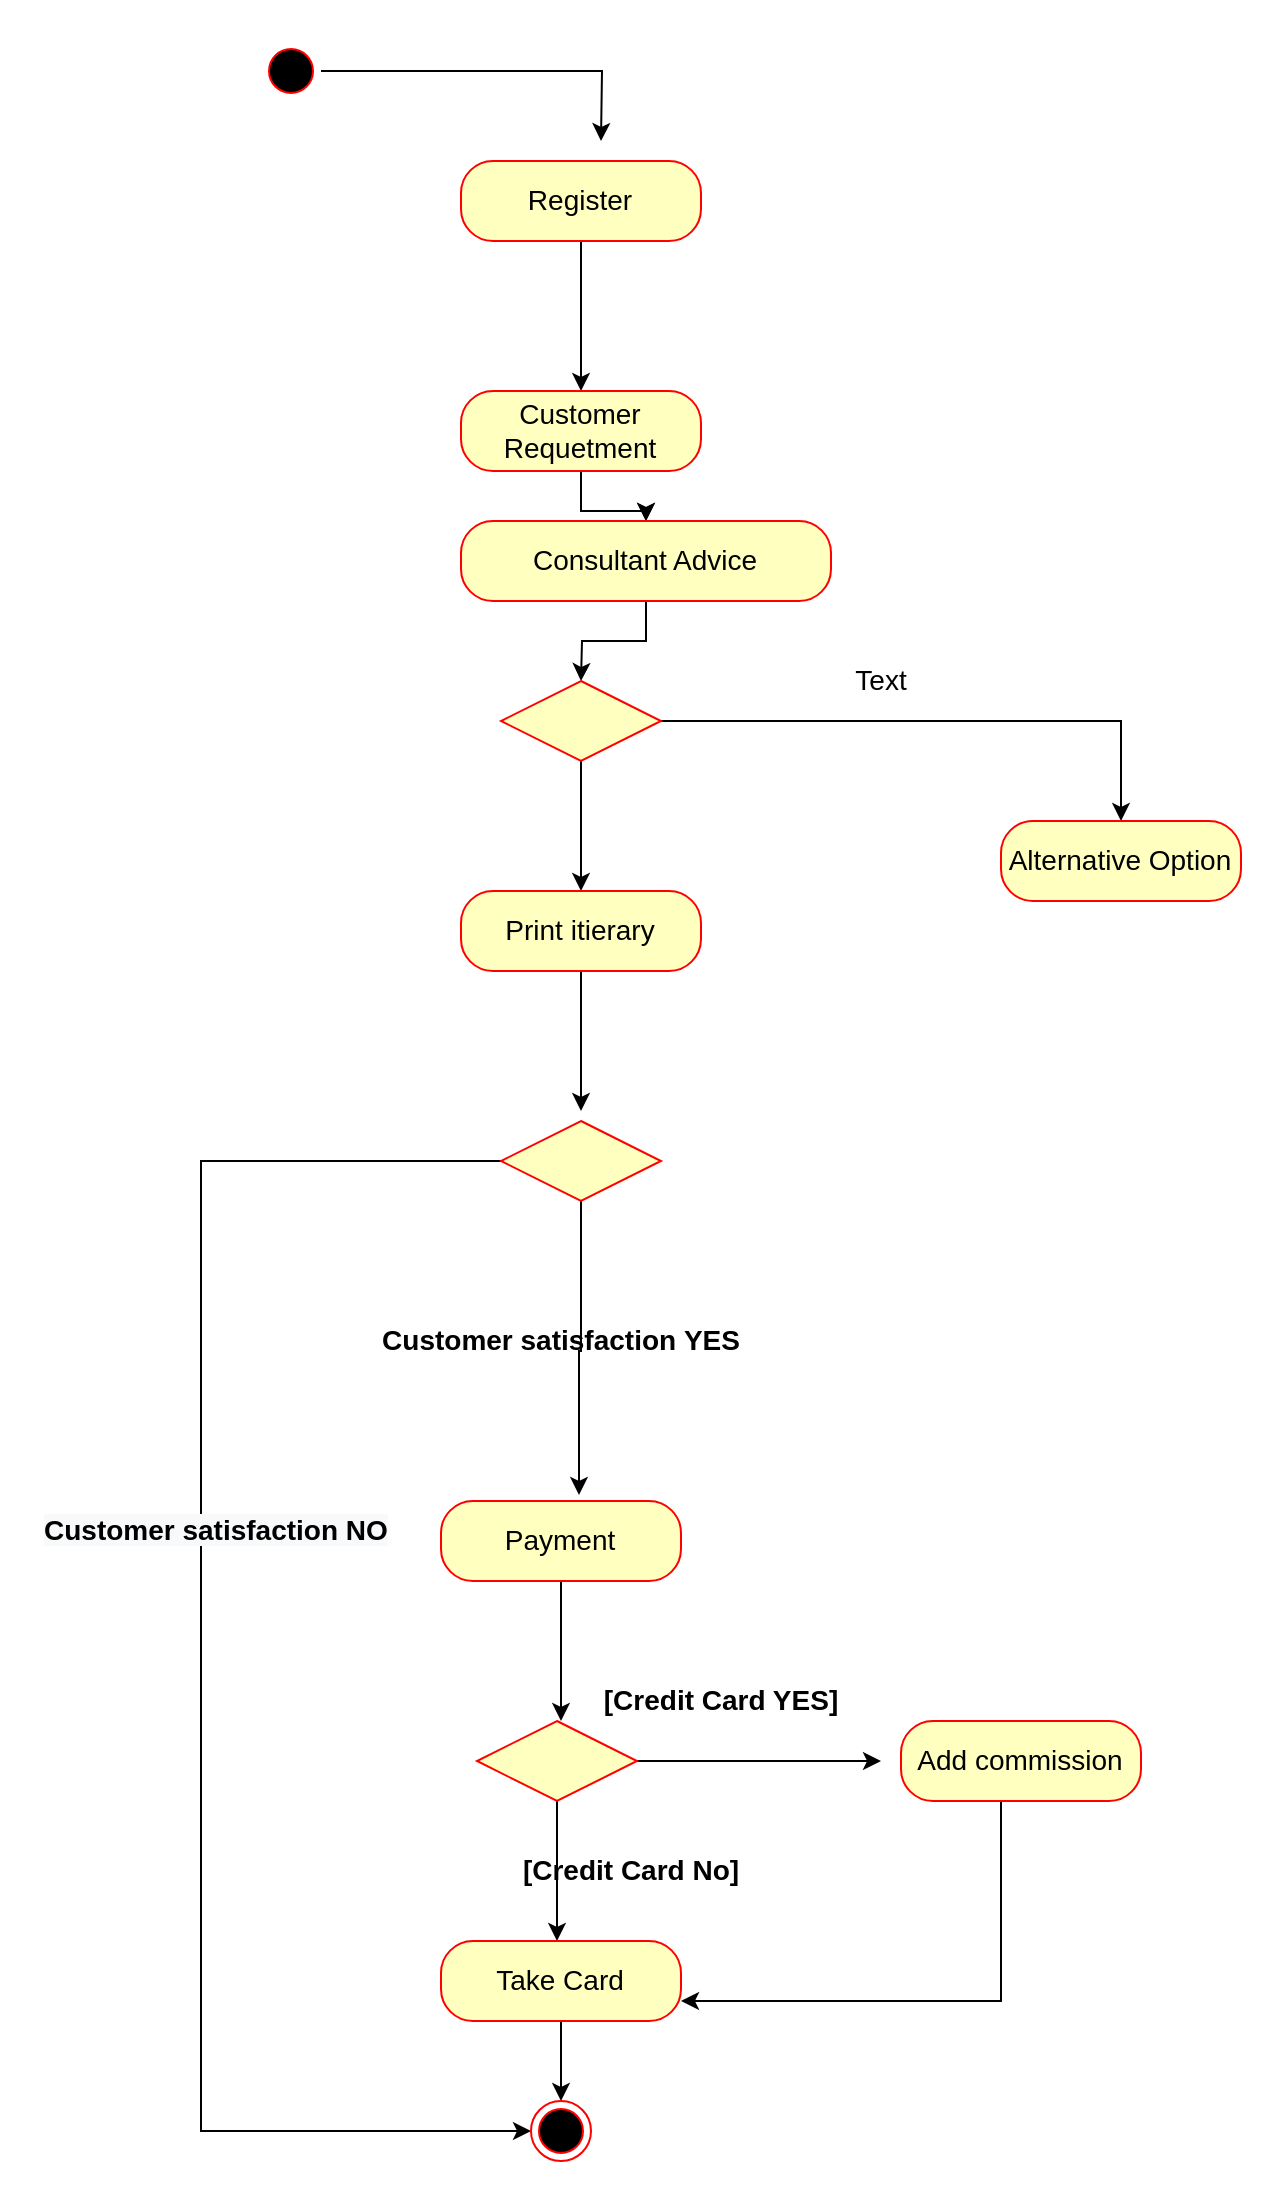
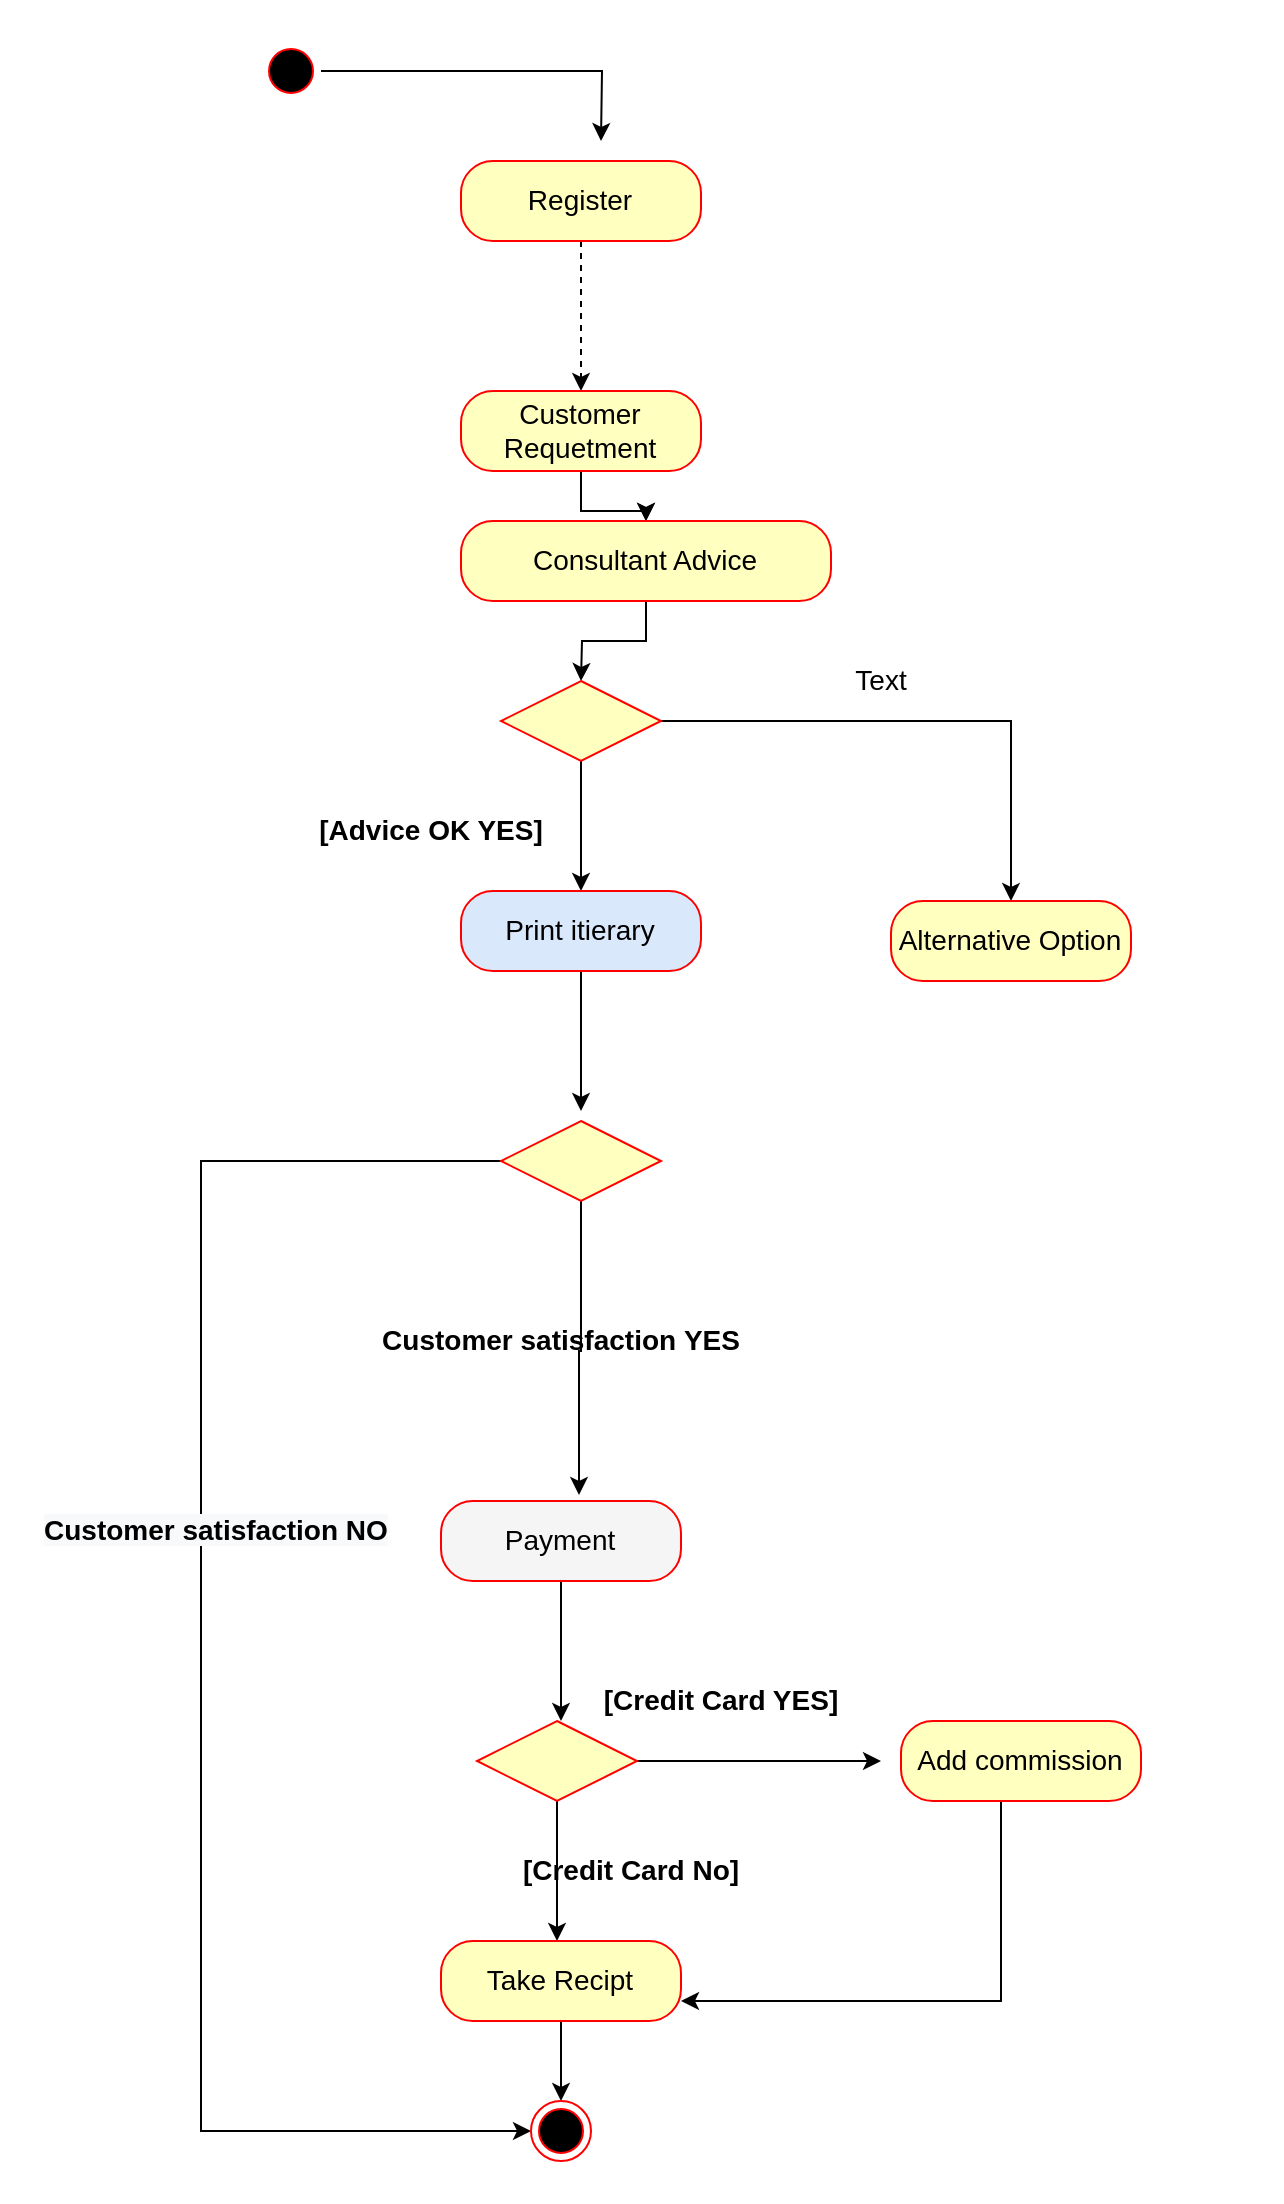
edge "Register" -> "Customer Requetment": style solid -> dashed
node "[Advice OK YES]": added
node "Alternative Option": moved (1121, 861) -> (1011, 941)
node "Print itierary": fillcolor #ffffc0 -> #dae8fc
node "Payment": fillcolor #ffffc0 -> #f5f5f5
node "Take Card": label "Take Card" -> "Take Recipt"
